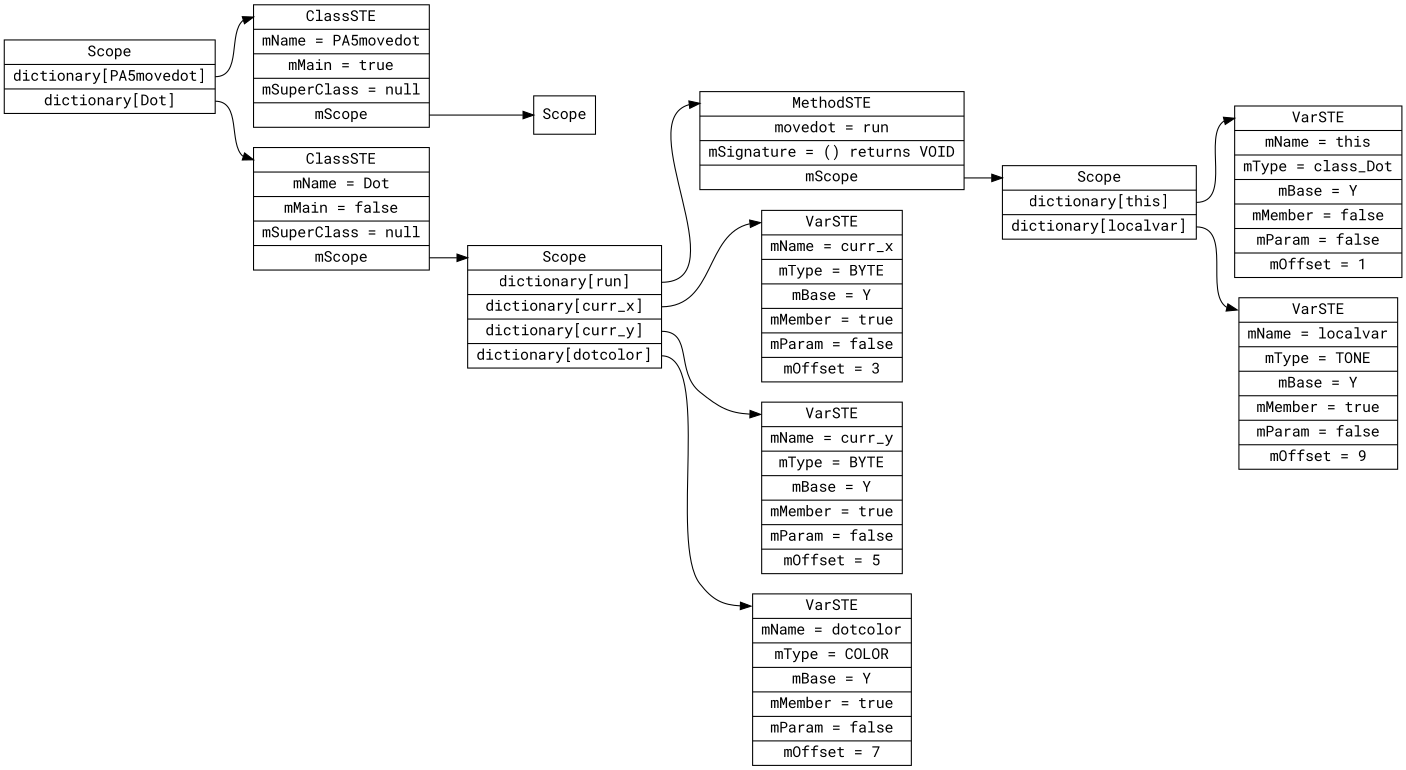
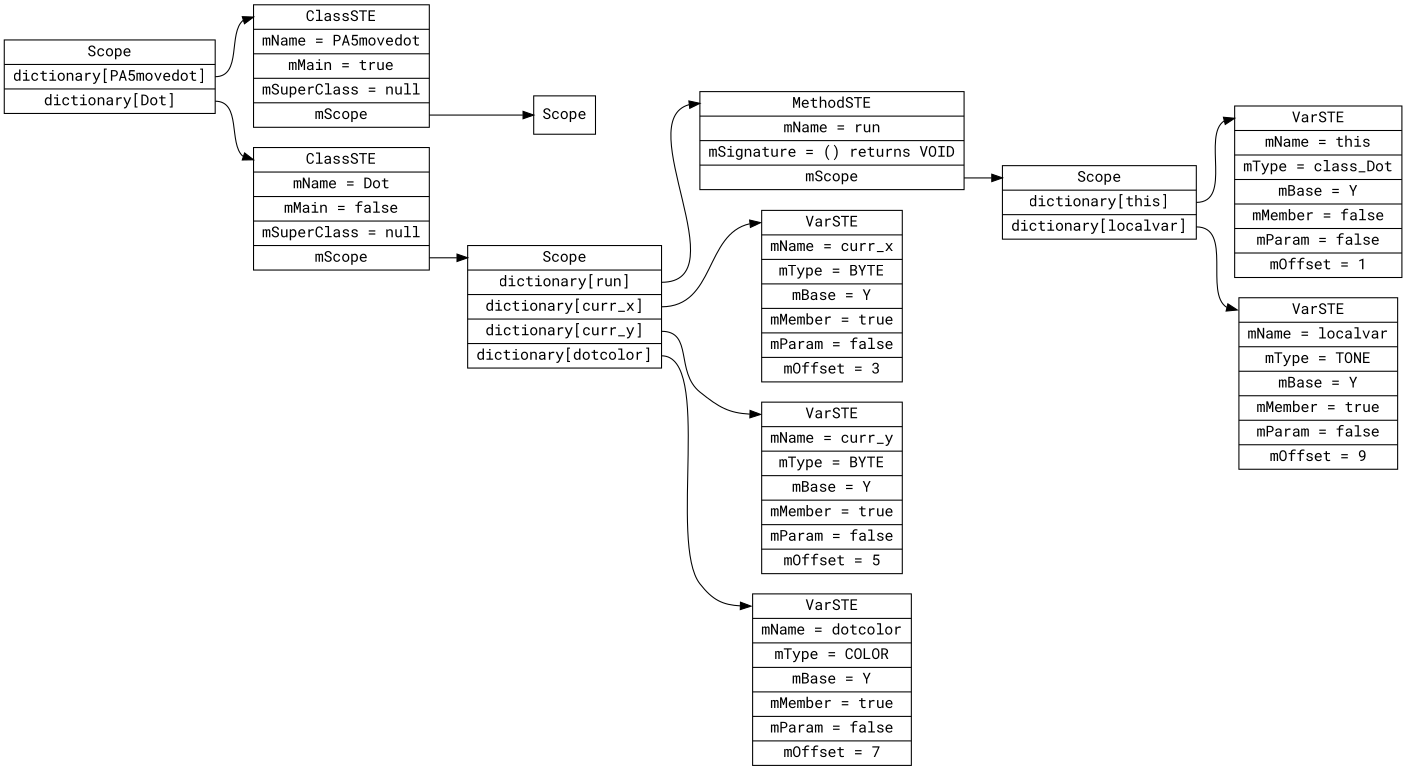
node "MethodSTE": text "movedot = run" -> "mName = run"
